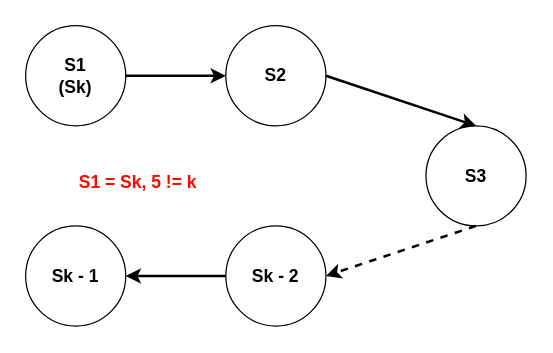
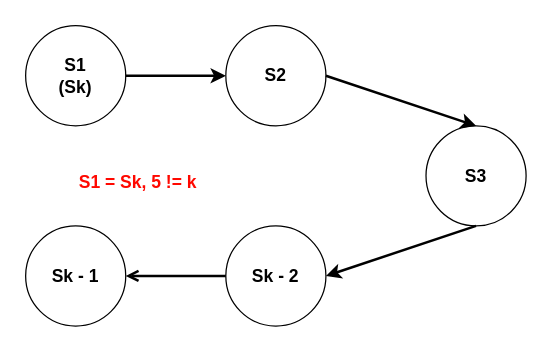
edge "S3" -> "Sk - 2": style dashed -> solid
edge "Sk - 2" -> "Sk - 1": arrowhead classic -> open
